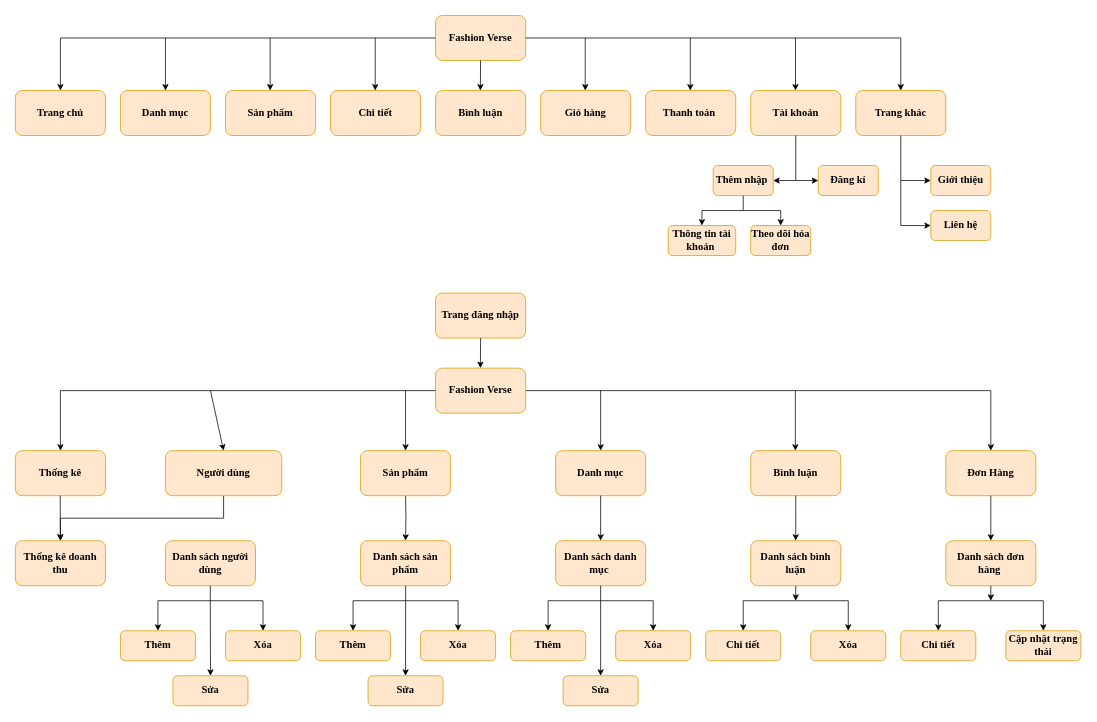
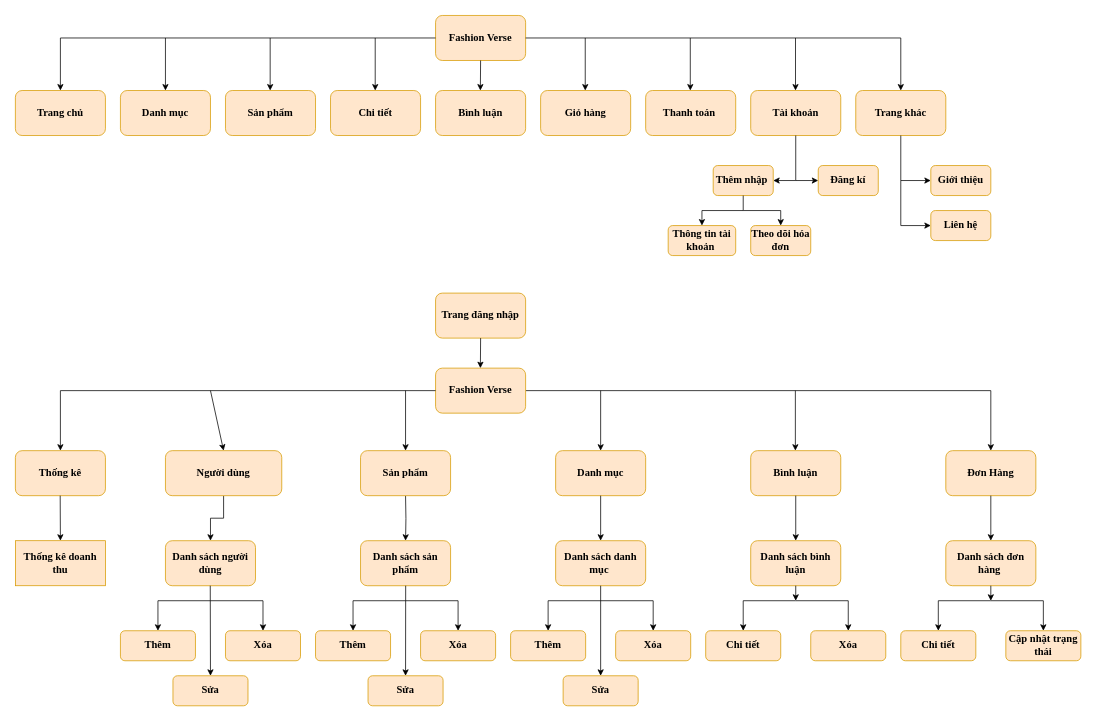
edge "Người dùng" -> "Thống kê doanh thu": now "Người dùng" -> "Danh sách người dùng"
node "Thống kê doanh thu": shape rounded rectangle -> rectangle
